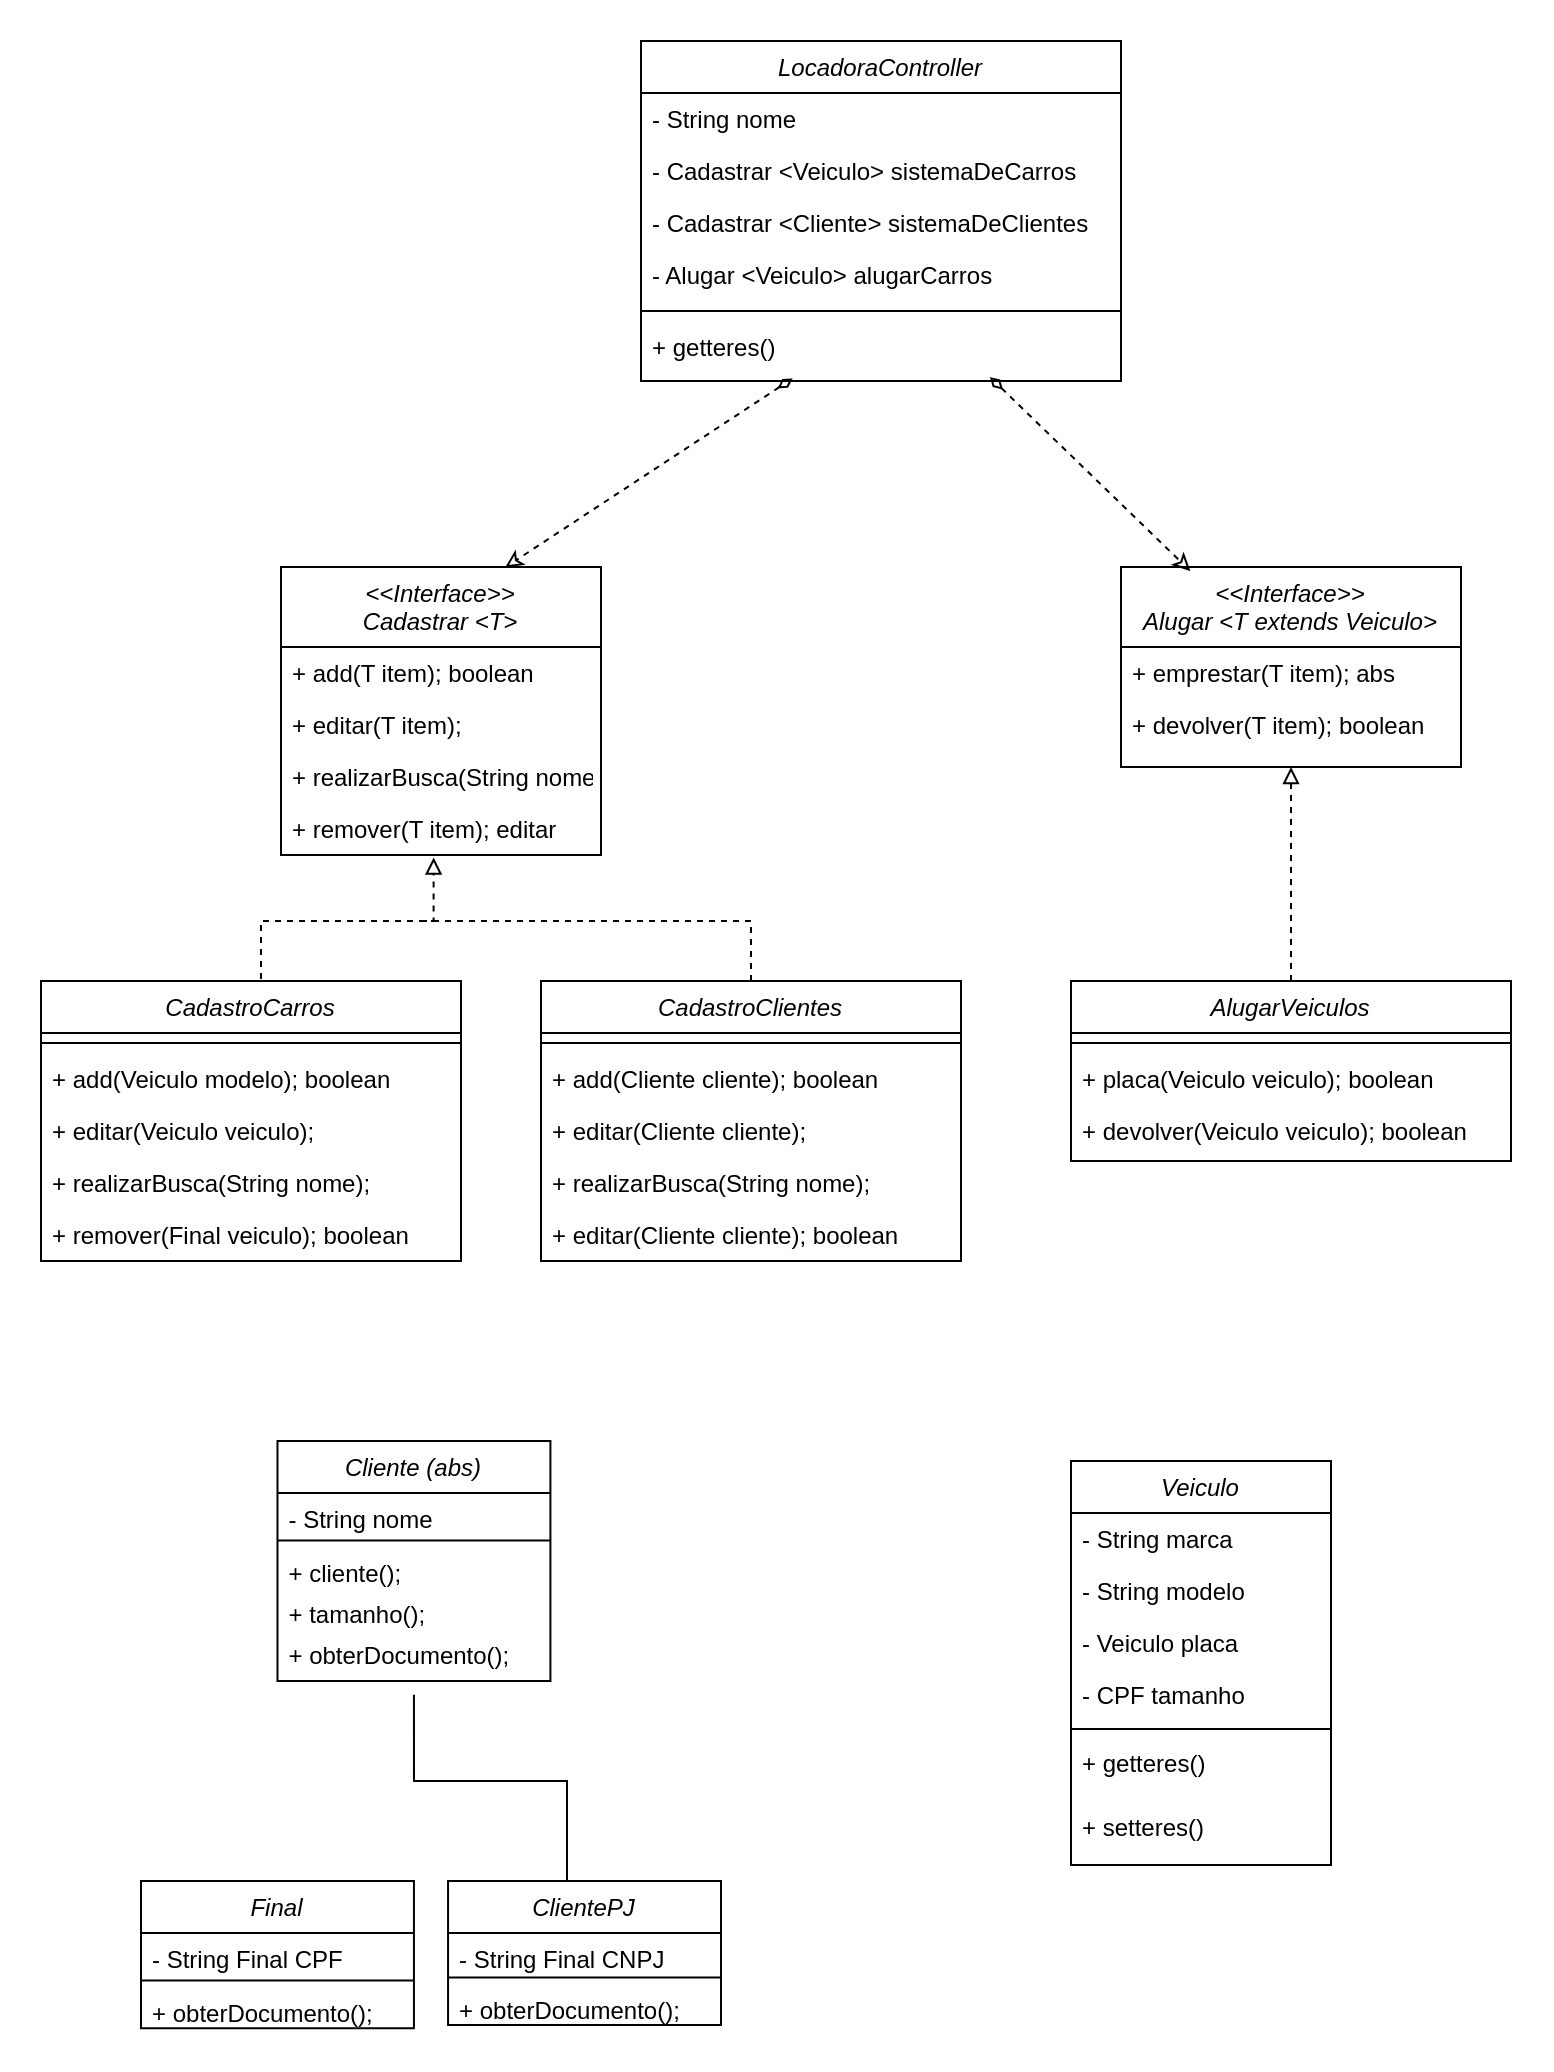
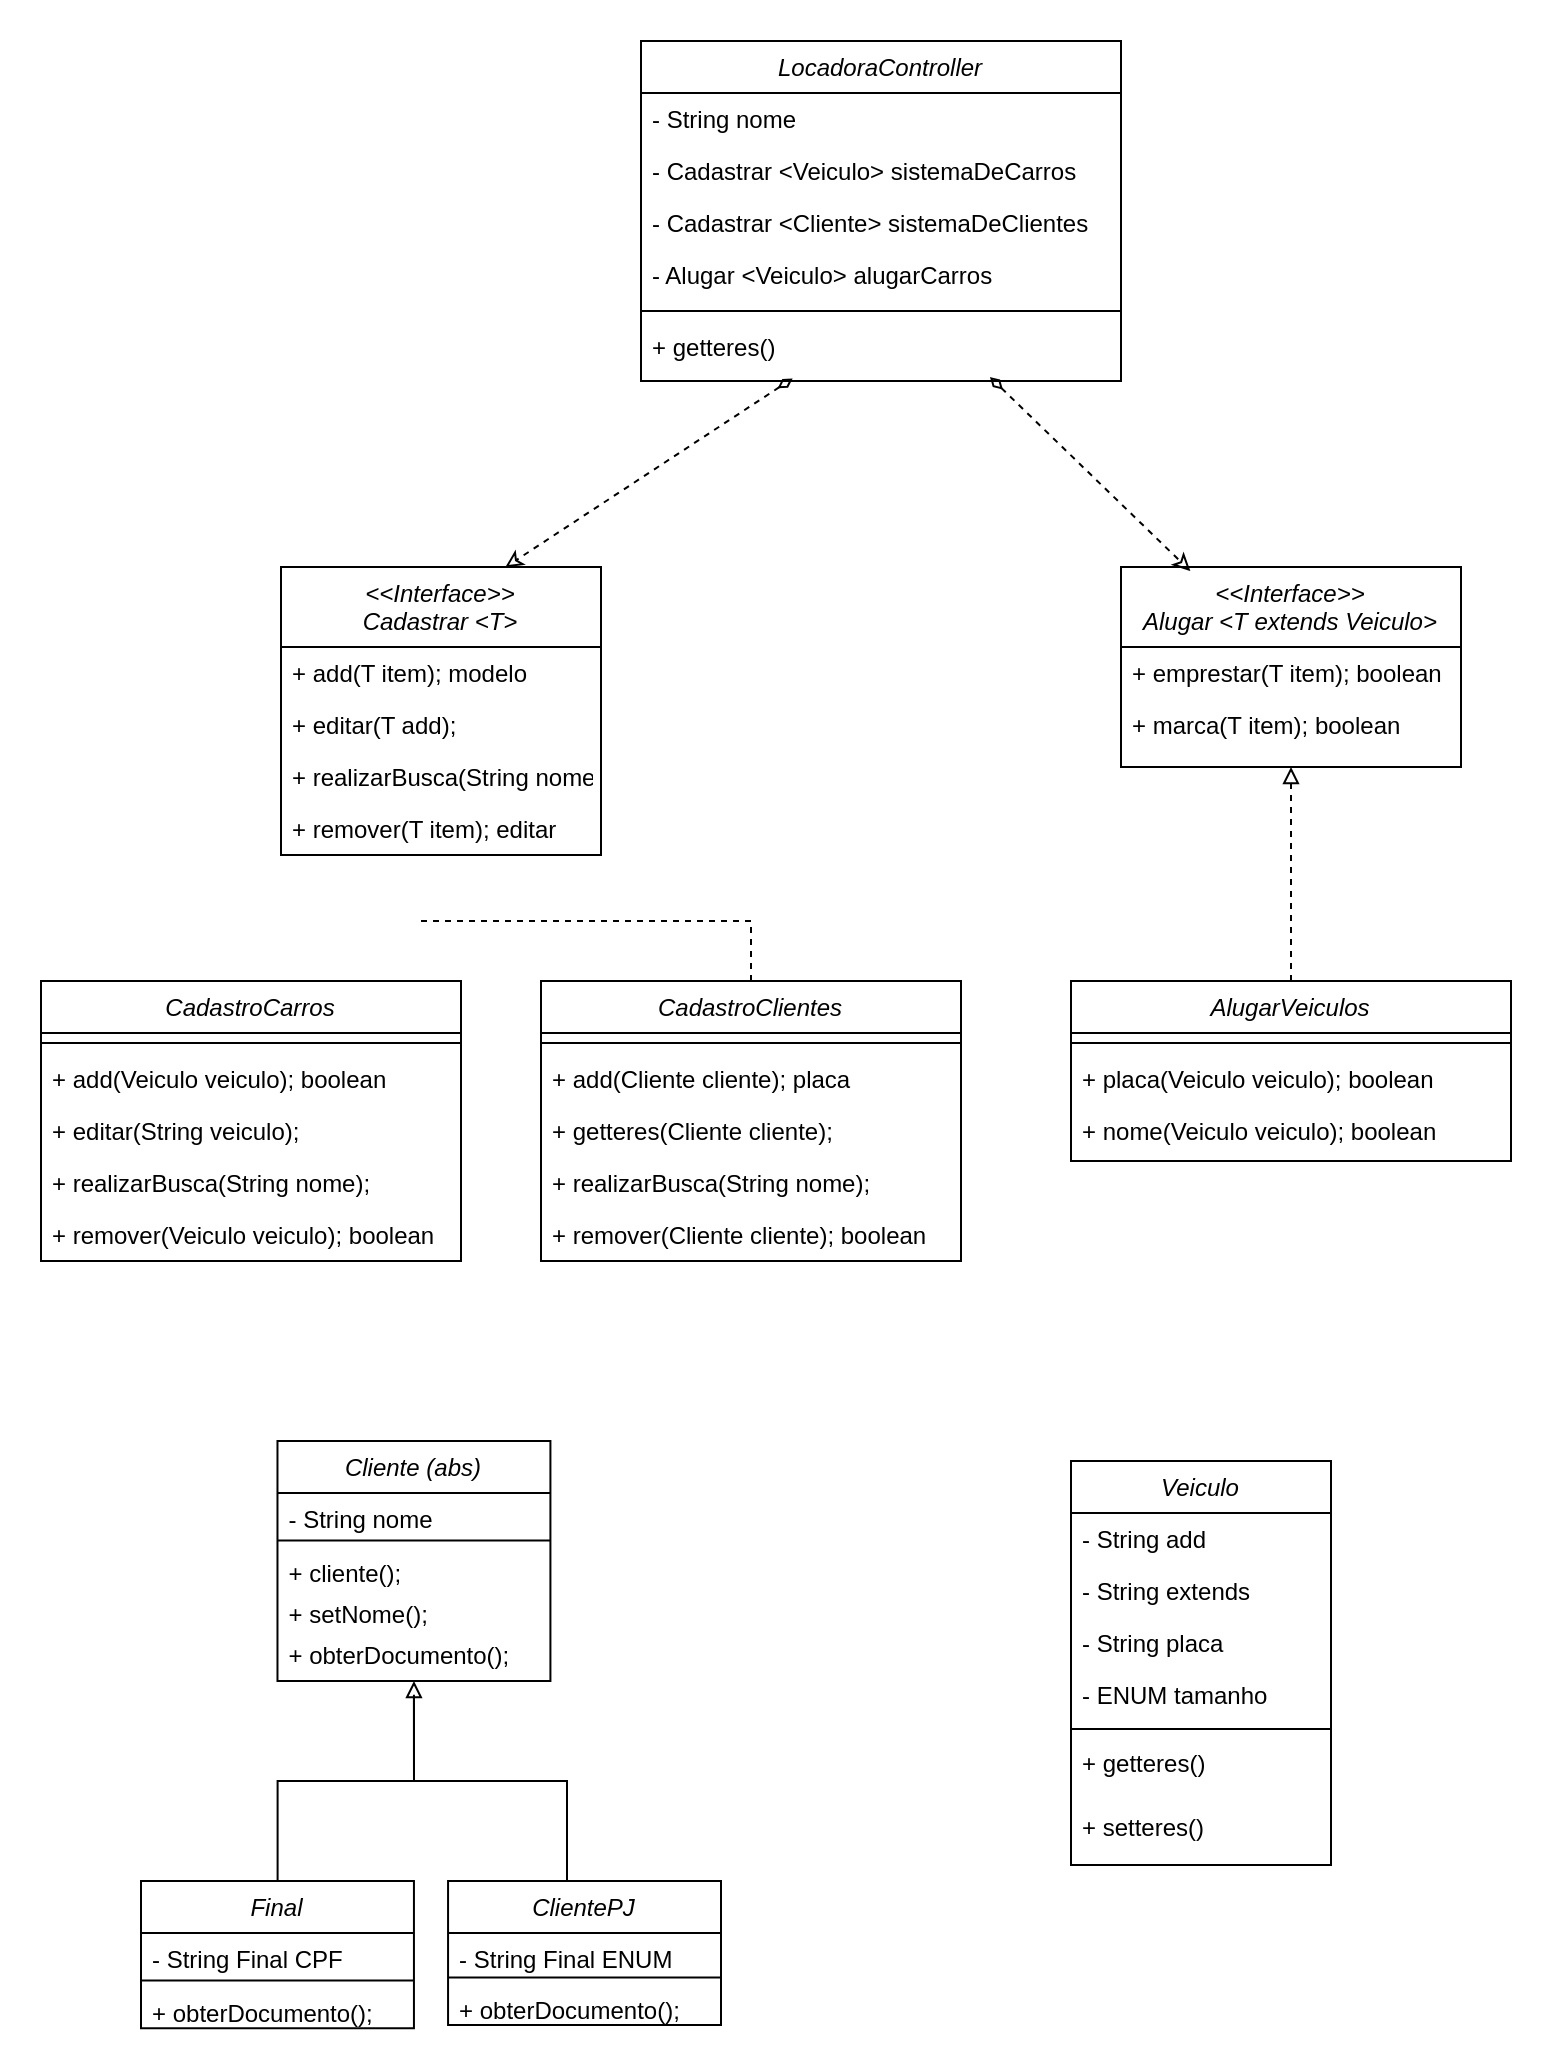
node "+ add(T item); boolean": label "+ add(T item); boolean" -> "+ add(T item); modelo"
node "+ emprestar(T item); abs": label "+ emprestar(T item); abs" -> "+ emprestar(T item); boolean"
node "+ editar(T item);": label "+ editar(T item);" -> "+ editar(T add);"
node "+ devolver(T item); boolean": label "+ devolver(T item); boolean" -> "+ marca(T item); boolean"
edge "CadastroCarros" -> "+ remover(T item); editar": removed
node "+ add(Veiculo modelo); boolean": label "+ add(Veiculo modelo); boolean" -> "+ add(Veiculo veiculo); boolean"
node "+ add(Cliente cliente); boolean": label "+ add(Cliente cliente); boolean" -> "+ add(Cliente cliente); placa"
node "+ editar(Veiculo veiculo);": label "+ editar(Veiculo veiculo);" -> "+ editar(String veiculo);"
node "+ editar(Cliente cliente);": label "+ editar(Cliente cliente);" -> "+ getteres(Cliente cliente);"
node "+ devolver(Veiculo veiculo); boolean": label "+ devolver(Veiculo veiculo); boolean" -> "+ nome(Veiculo veiculo); boolean"
node "+ remover(Final veiculo); boolean": label "+ remover(Final veiculo); boolean" -> "+ remover(Veiculo veiculo); boolean"
node "+ editar(Cliente cliente); boolean": label "+ editar(Cliente cliente); boolean" -> "+ remover(Cliente cliente); boolean"
node "- String marca": label "- String marca" -> "- String add"
node "- String modelo": label "- String modelo" -> "- String extends"
node "+ tamanho();": label "+ tamanho();" -> "+ setNome();"
node "- Veiculo placa": label "- Veiculo placa" -> "- String placa"
node "- CPF tamanho": label "- CPF tamanho" -> "- ENUM tamanho"
edge "Final" -> "Cliente (abs)": added
node "- String Final CNPJ": label "- String Final CNPJ" -> "- String Final ENUM"
